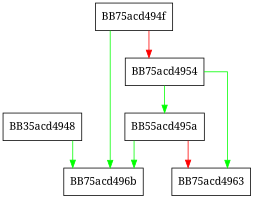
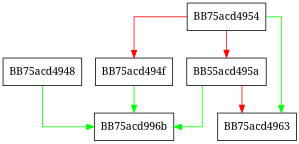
edge "BB75acd494f" -> "BB75acd4954": reversed
edge "BB75acd4954" -> "BB55acd495a": color green -> red
node "BB35acd4948": label "BB35acd4948" -> "BB75acd4948"
node "BB75acd496b": label "BB75acd496b" -> "BB75acd996b"
